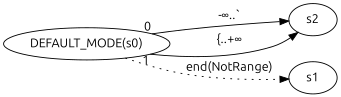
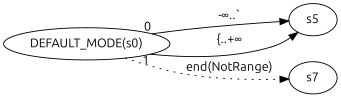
node "s2": label "s2" -> "s5"
node "s1": label "s1" -> "s7"
